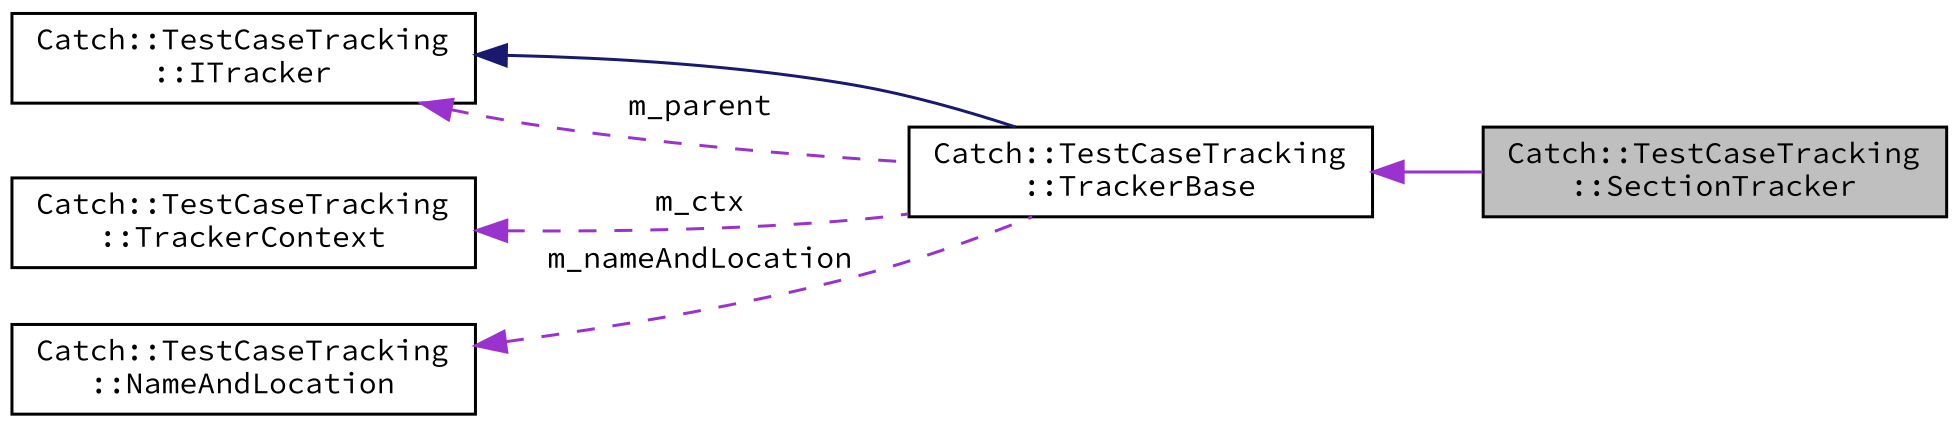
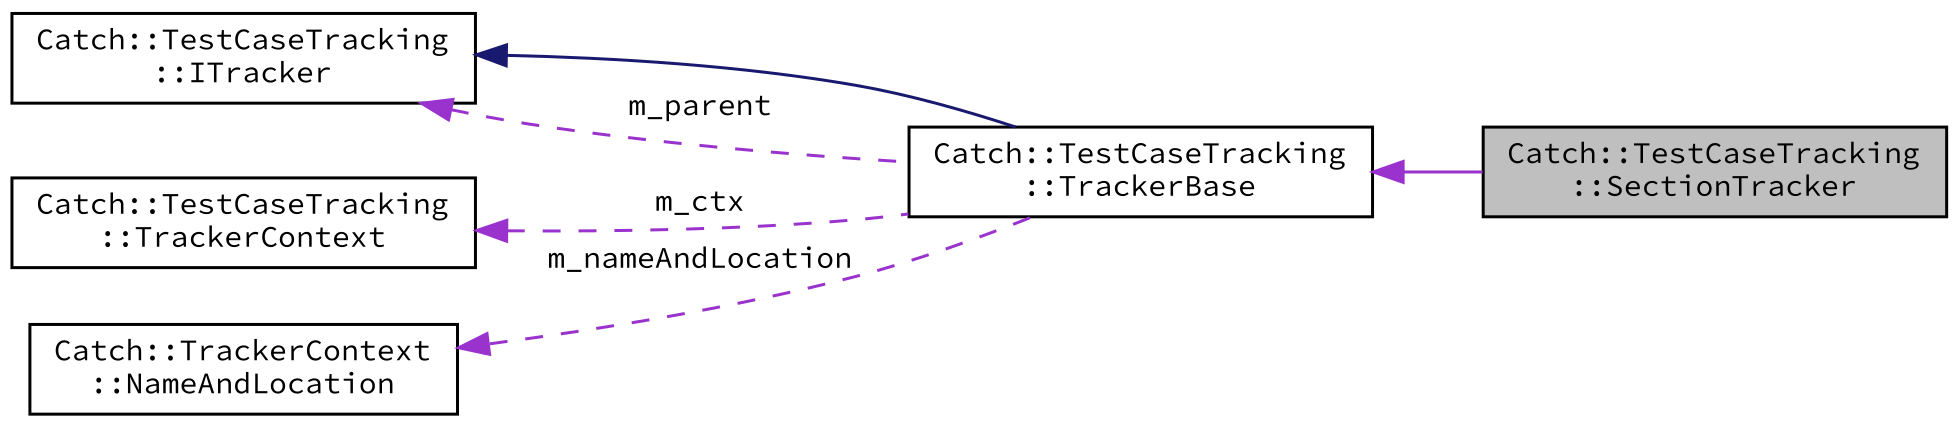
node "Catch::TestCaseTracking ::NameAndLocation": label "Catch::TestCaseTracking ::NameAndLocation" -> "Catch::TrackerContext ::NameAndLocation"
